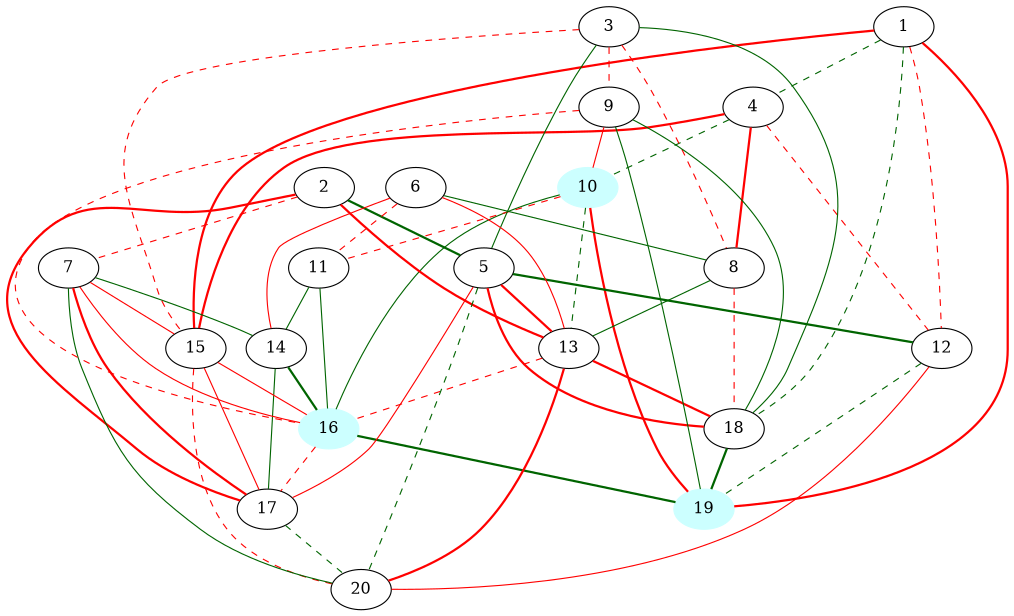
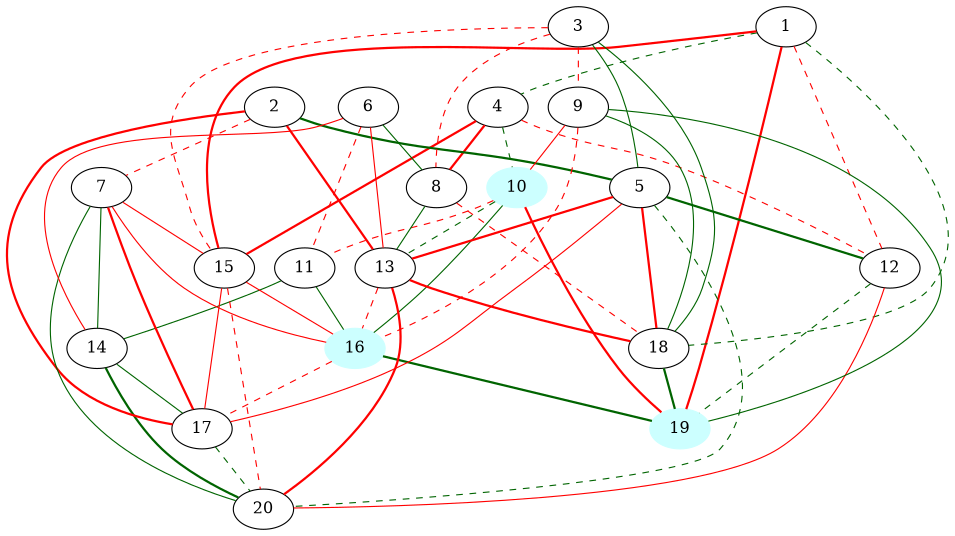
edge "14" -- "16": now "14" -- "20"
